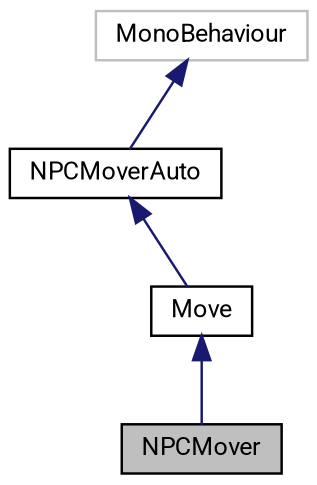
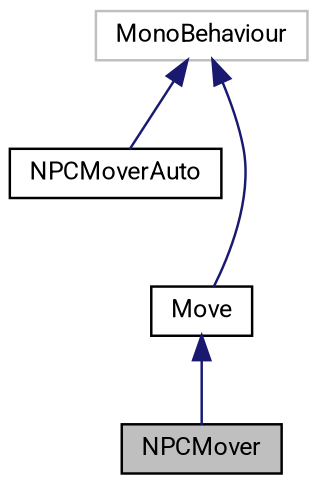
edge "Move" -> "NPCMoverAuto": now "Move" -> "MonoBehaviour"
